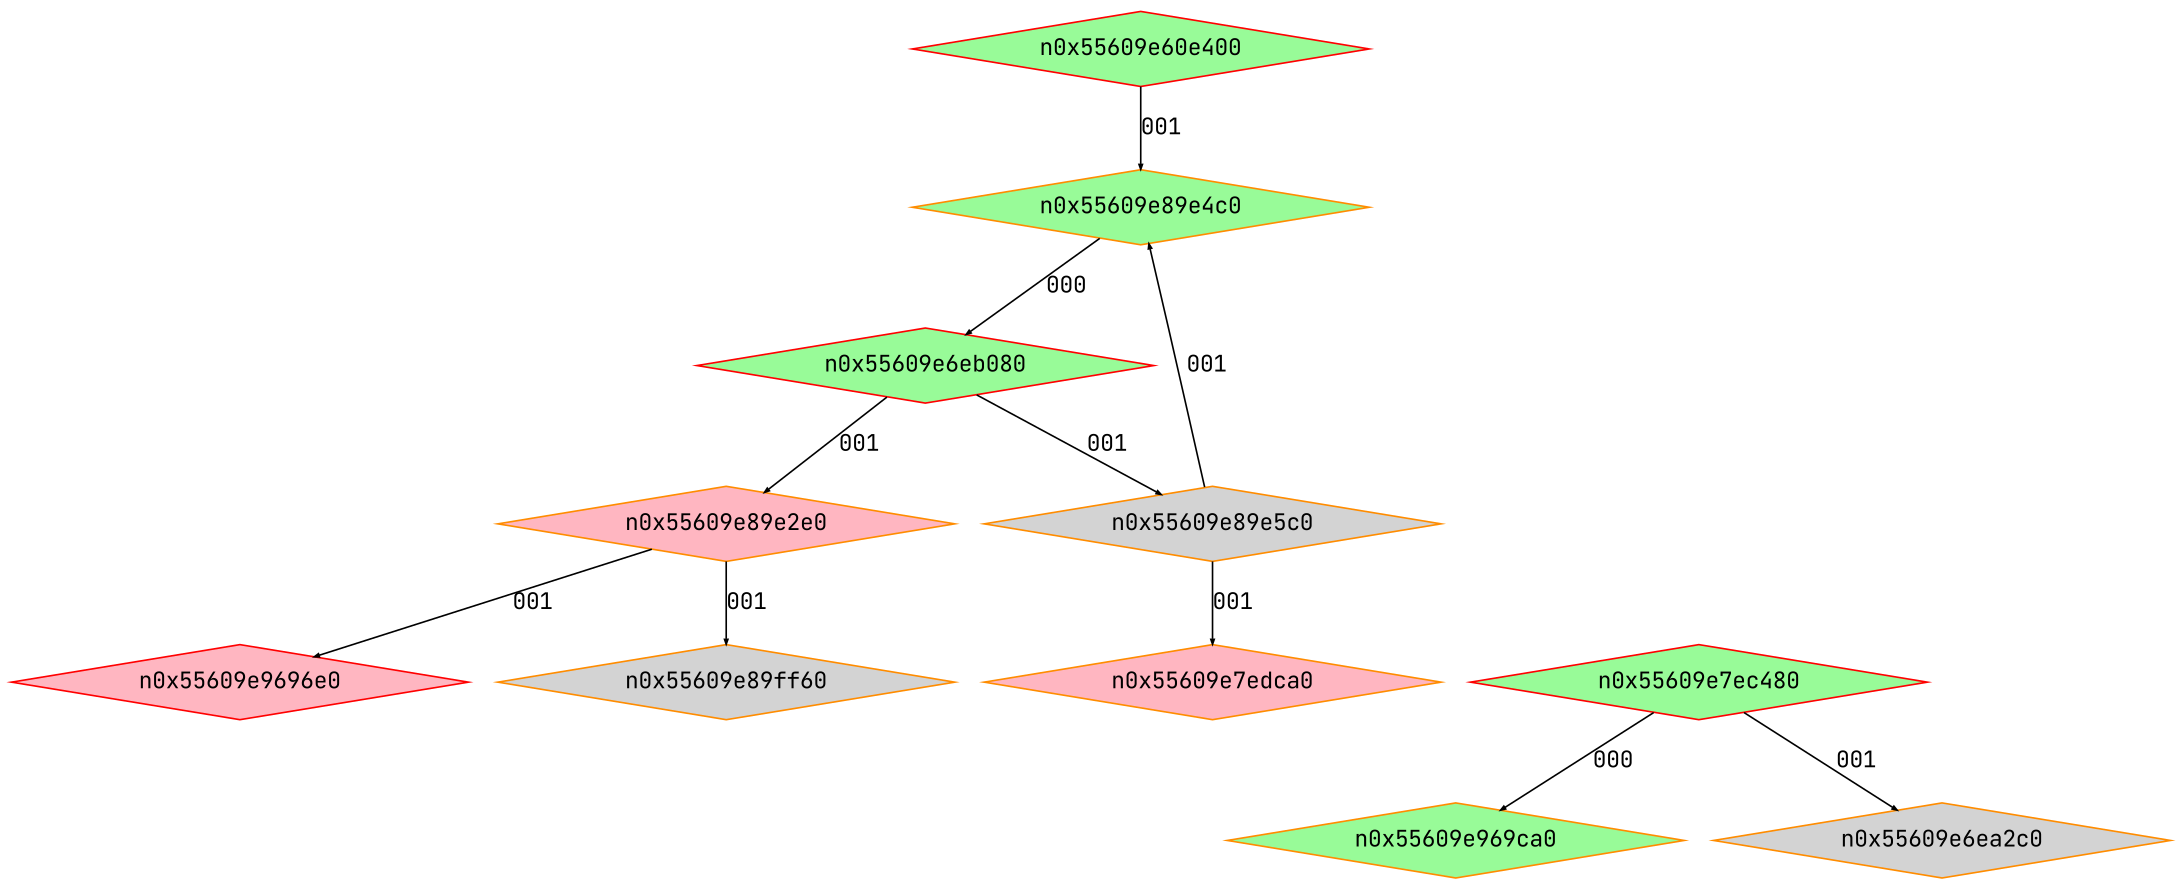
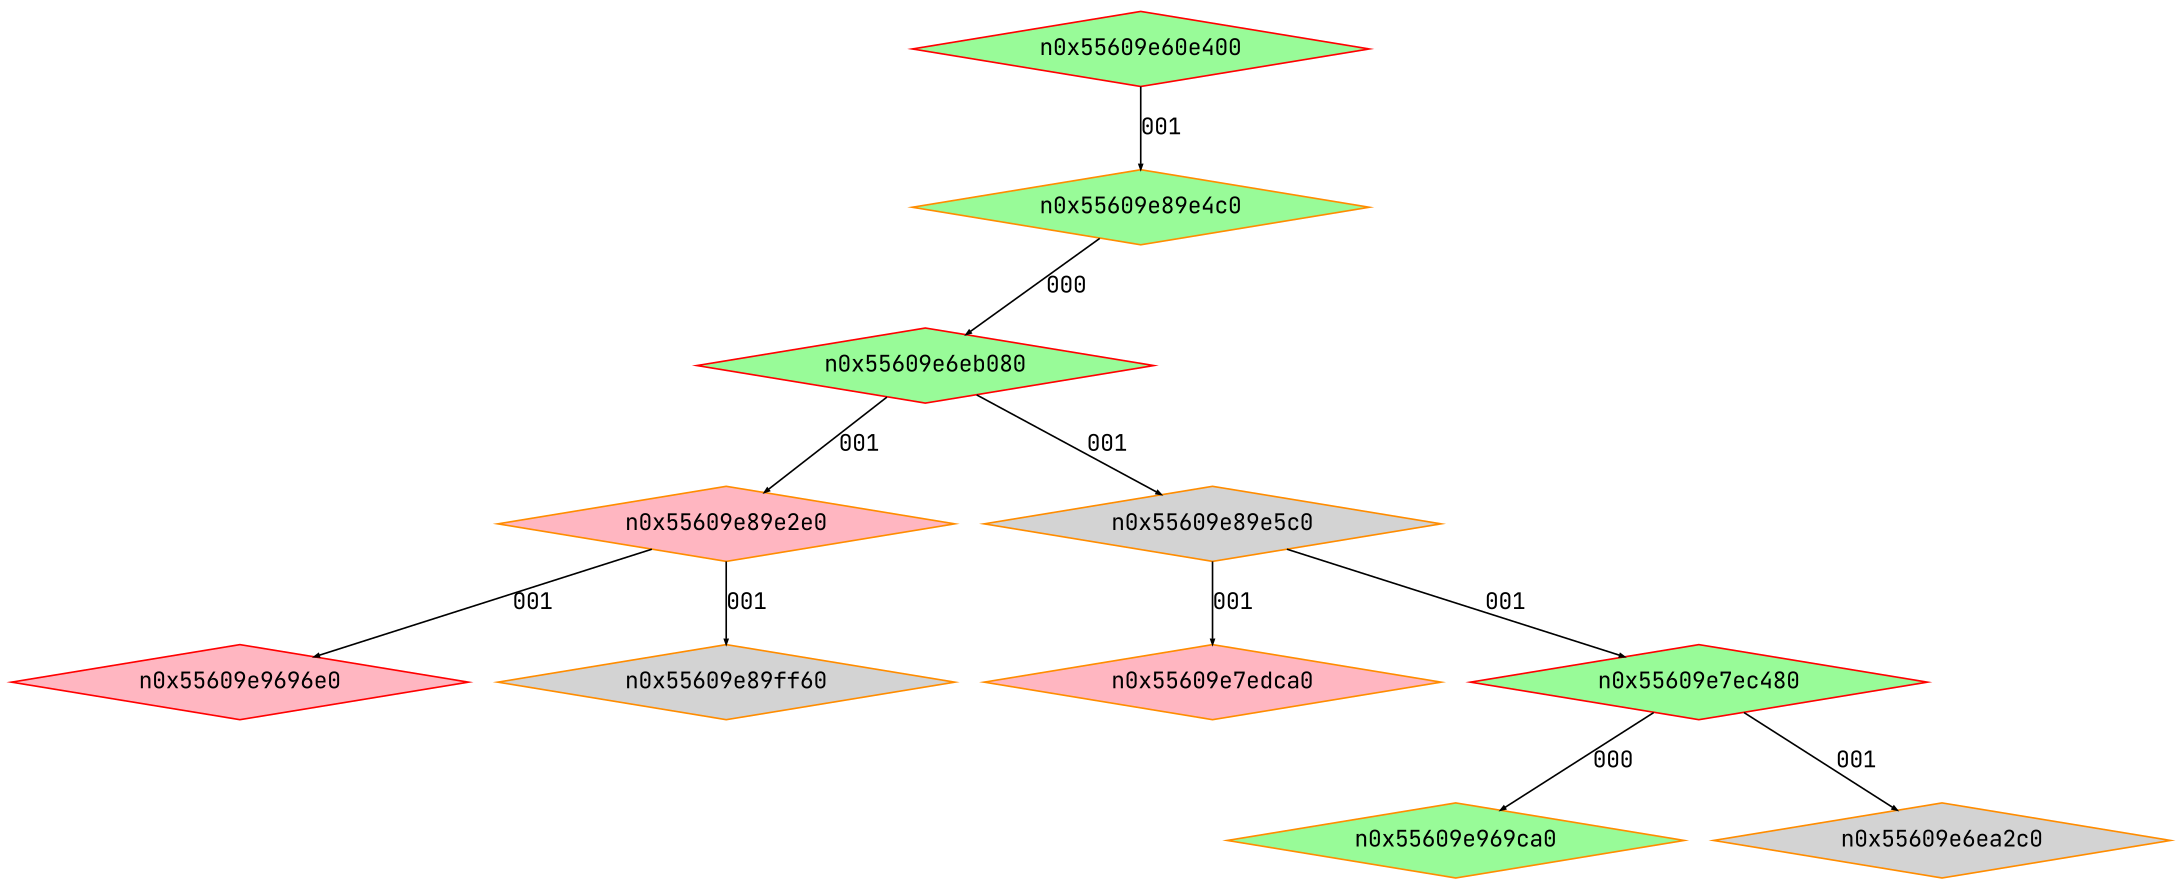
edge "n0x55609e89e5c0" -> "n0x55609e89e4c0": now "n0x55609e89e5c0" -> "n0x55609e7ec480"
